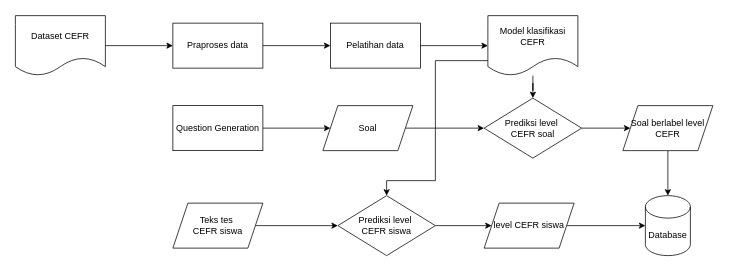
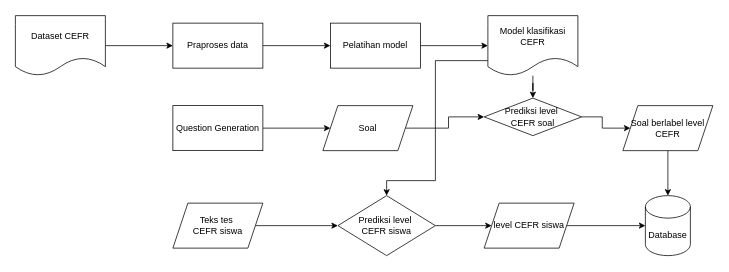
node "Pelatihan data": label "Pelatihan data" -> "Pelatihan model"
node "Prediksi level CEFR soal": size 98x60 -> 98x38
